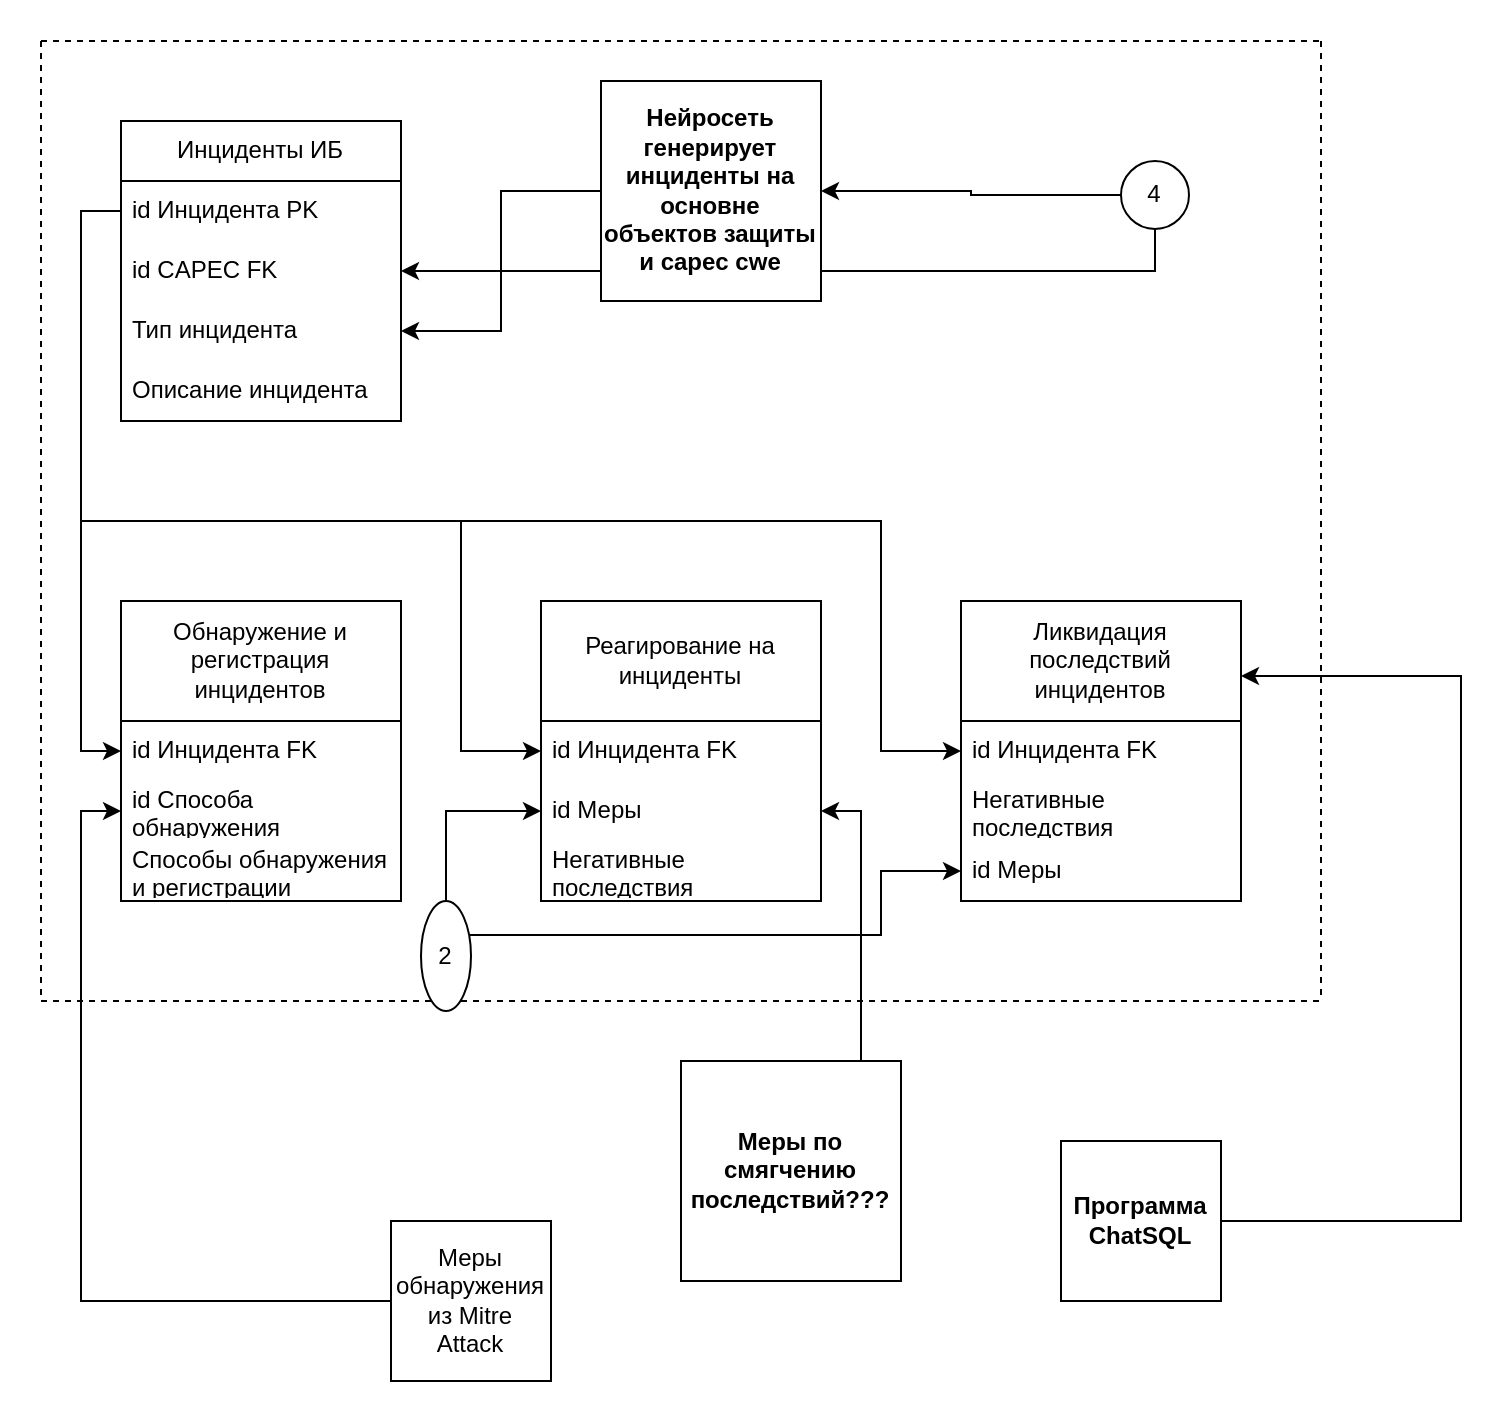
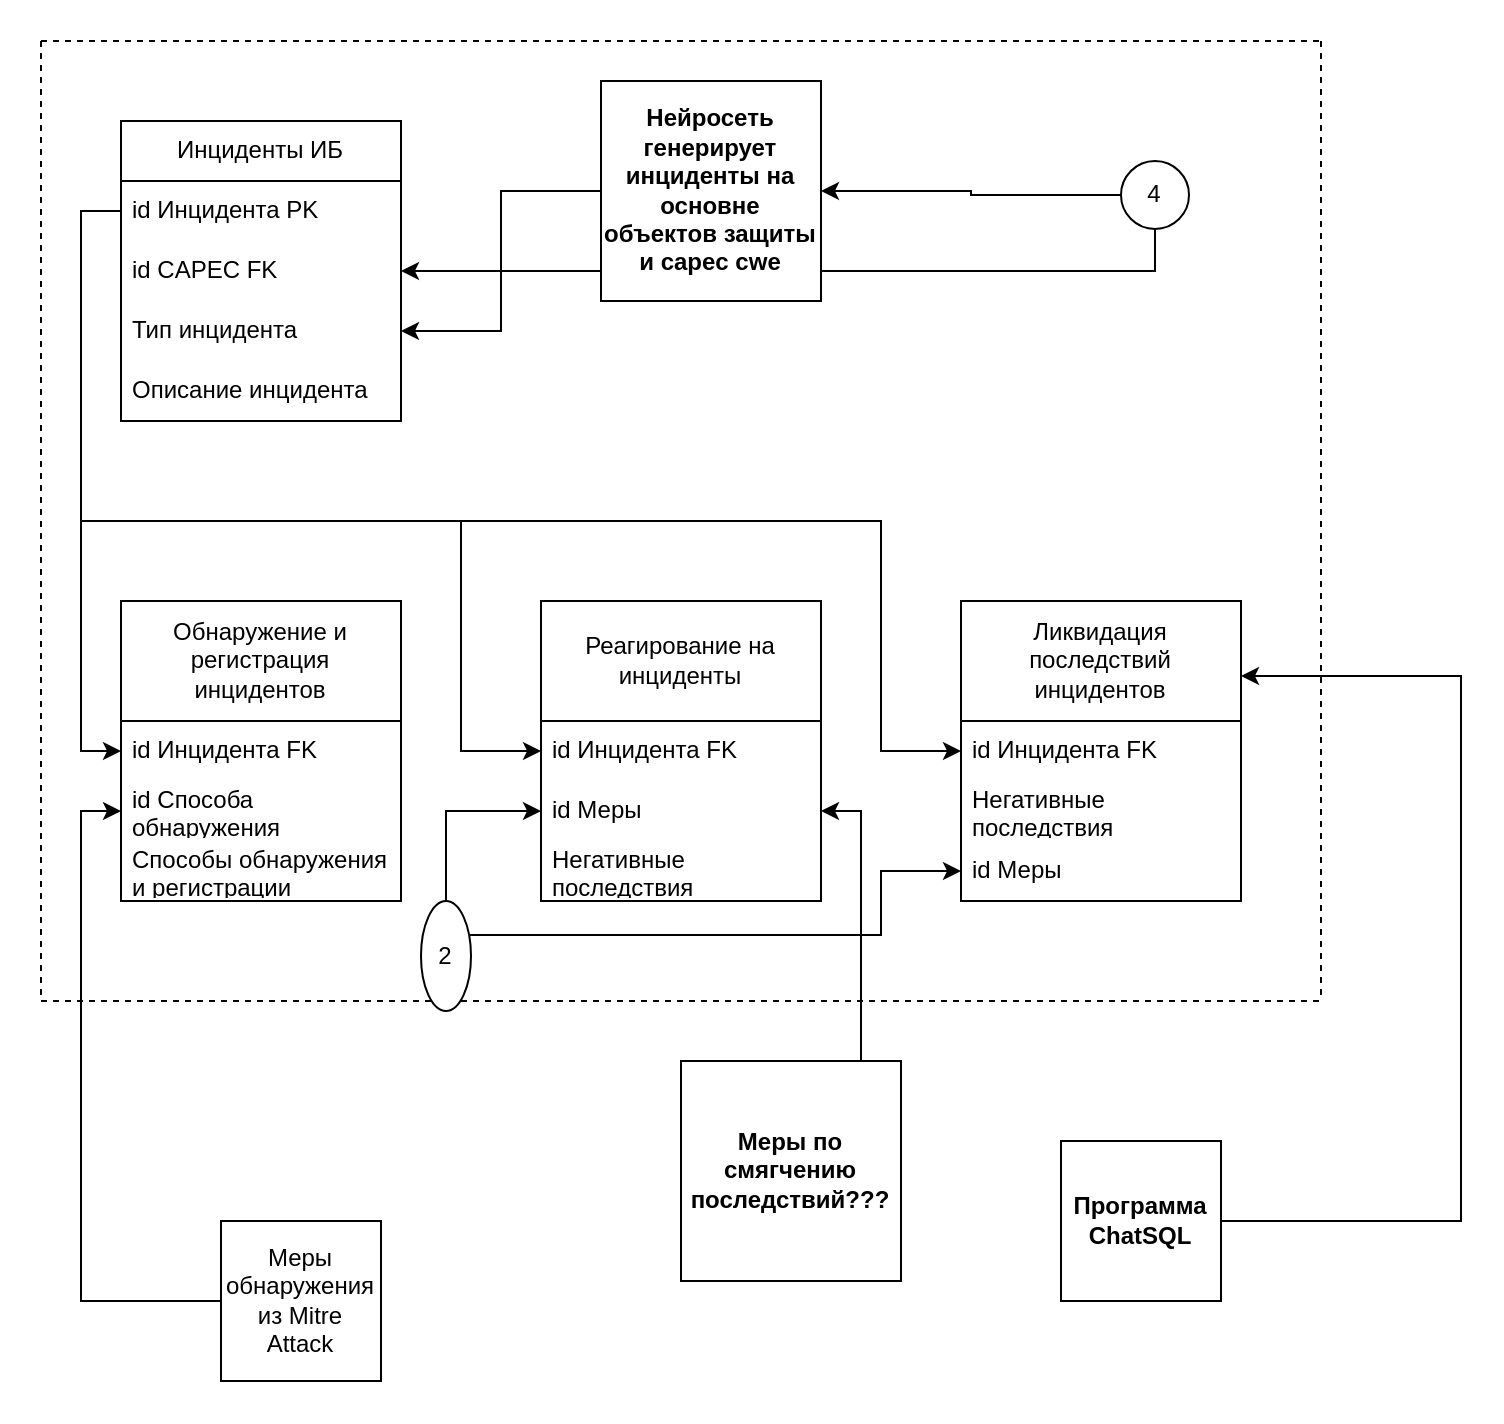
node "Меры обнаружения из Mitre Attack": moved (471, 1301) -> (301, 1301)
